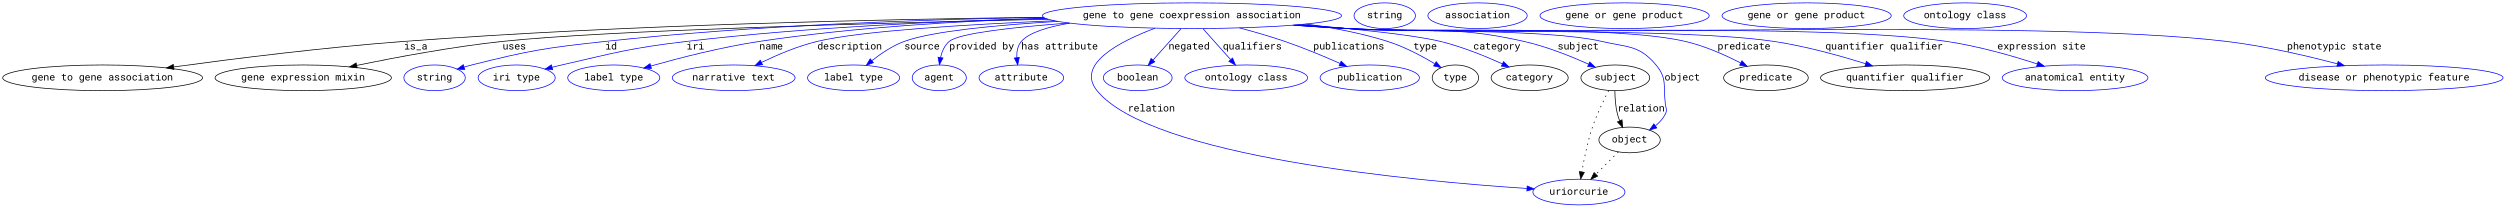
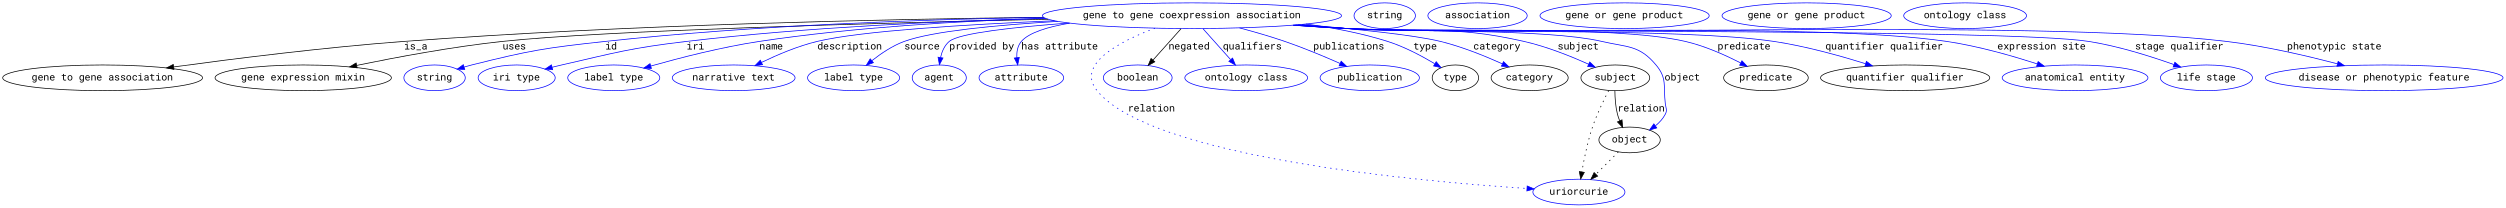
edge "gene to gene coexpression association" -> "boolean": color blue -> black
node "life stage": added
edge "gene to gene coexpression association" -> "uriorcurie": style solid -> dotted
